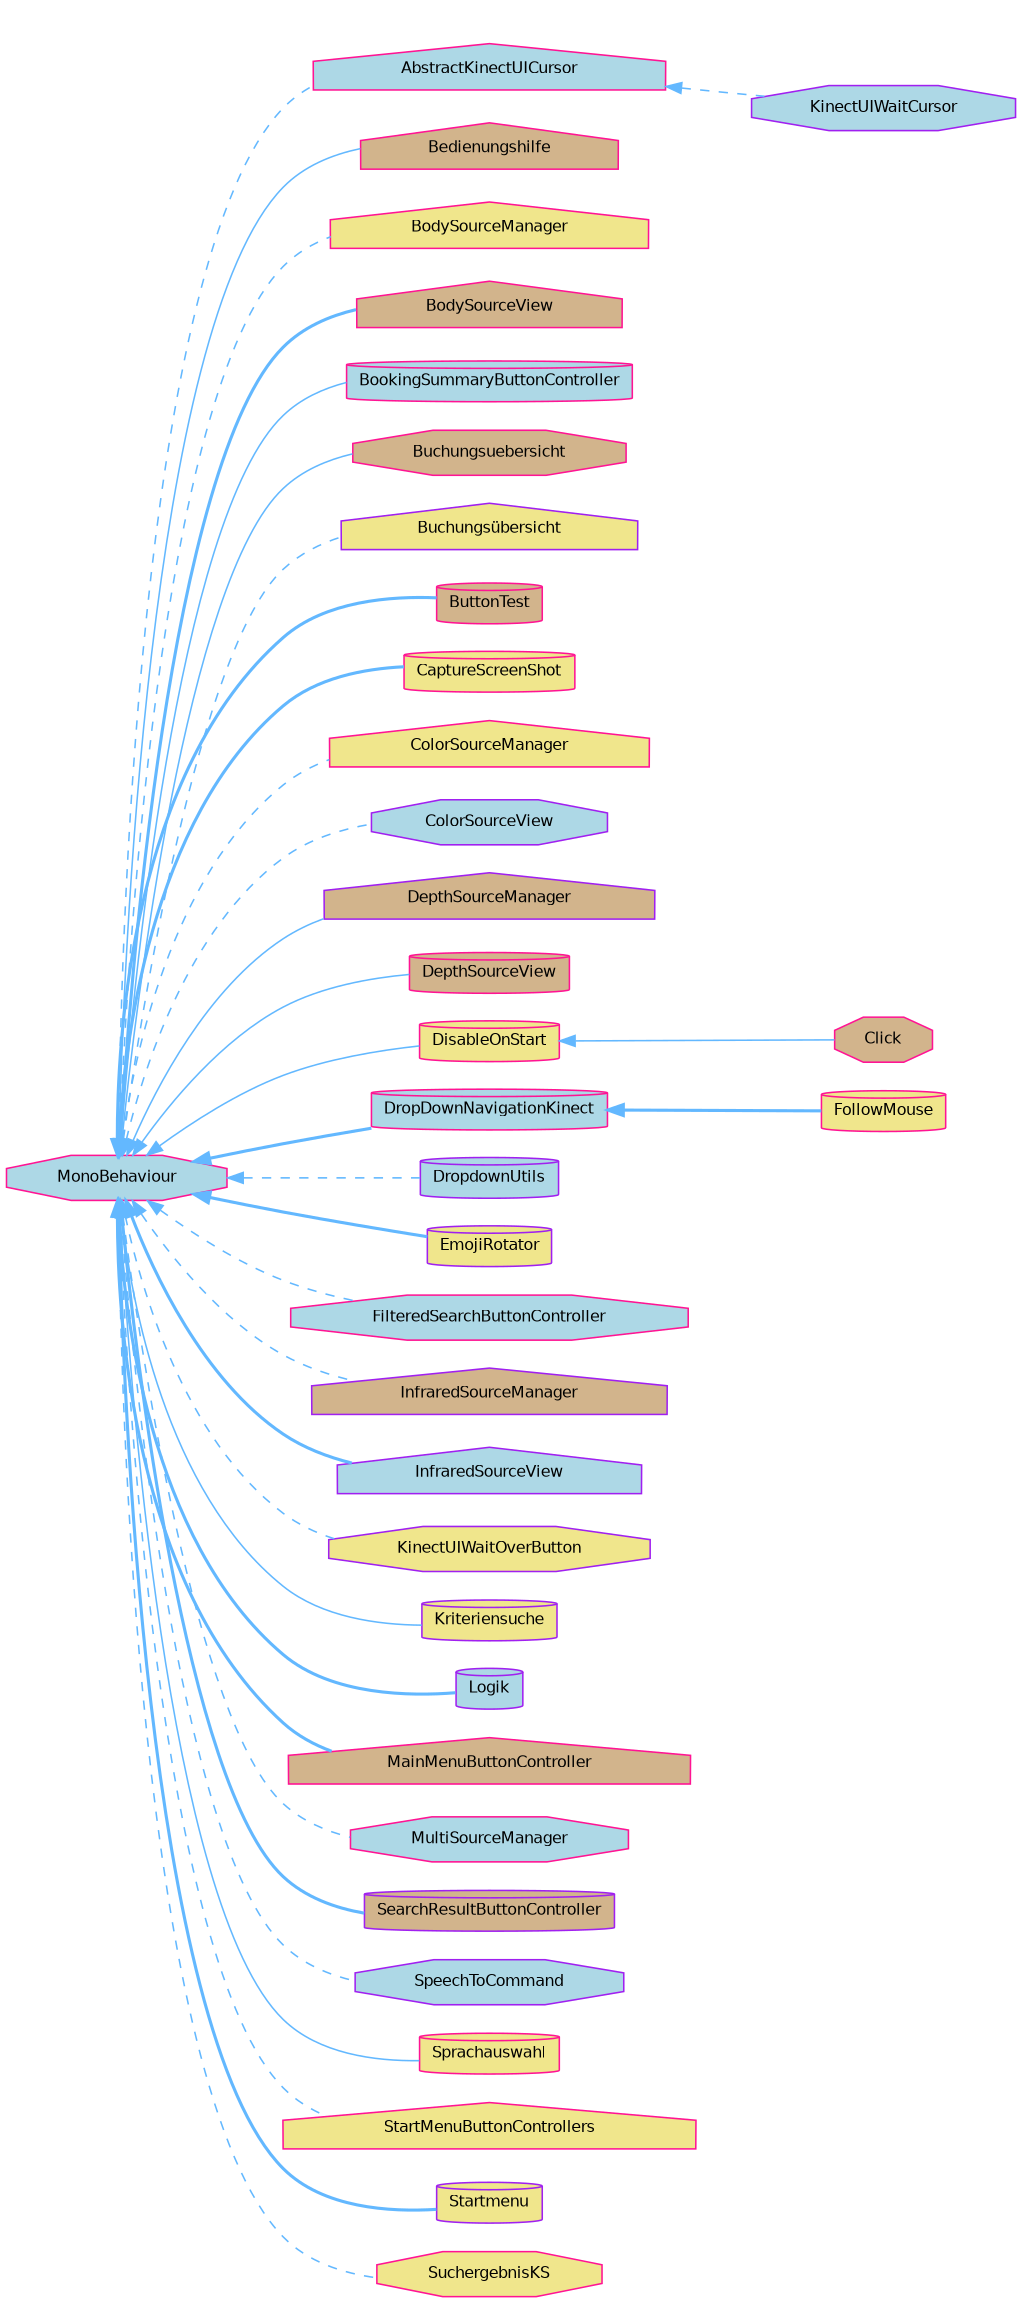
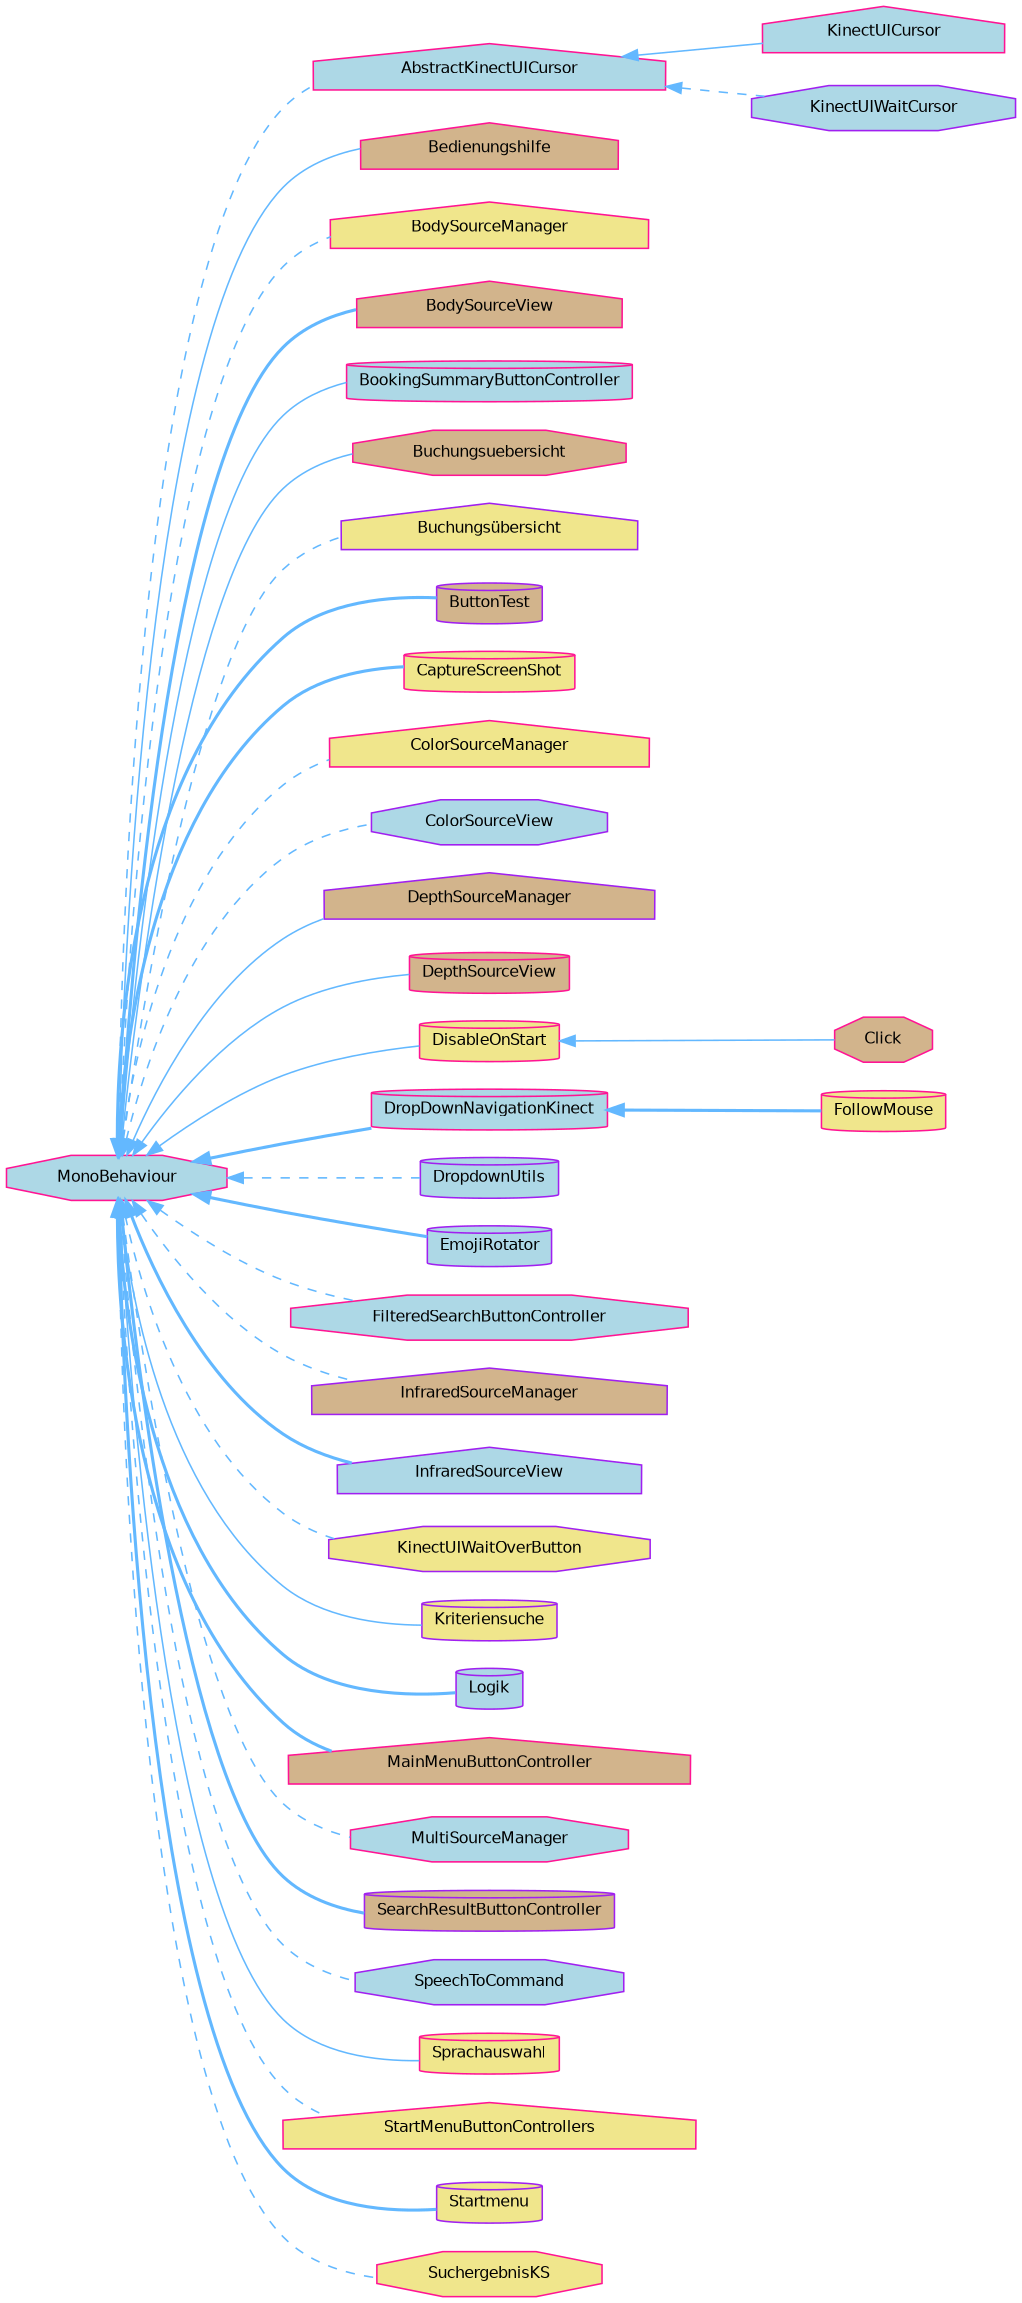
node "KinectUICursor": added
node "ButtonTest": color deeppink -> purple
node "EmojiRotator": fillcolor khaki -> lightblue
